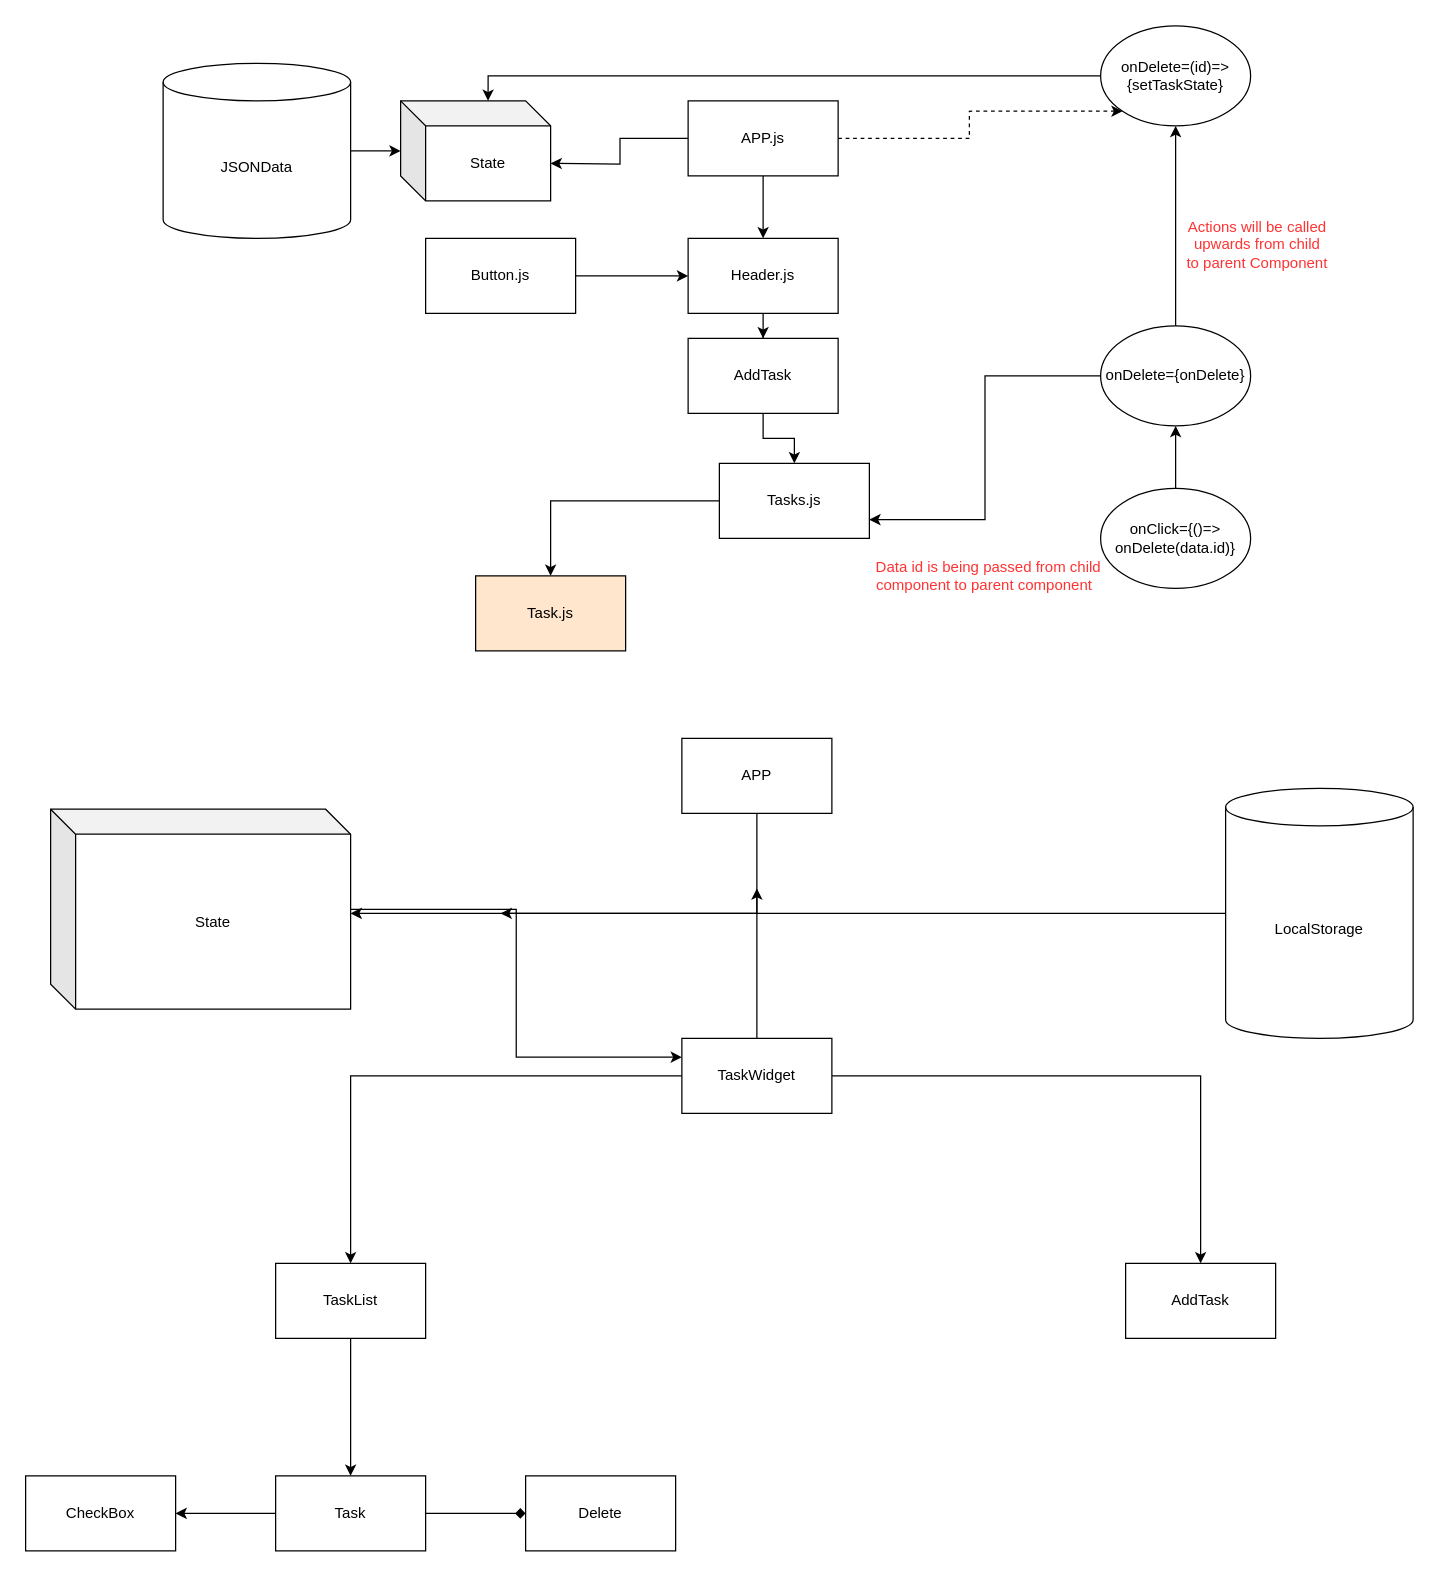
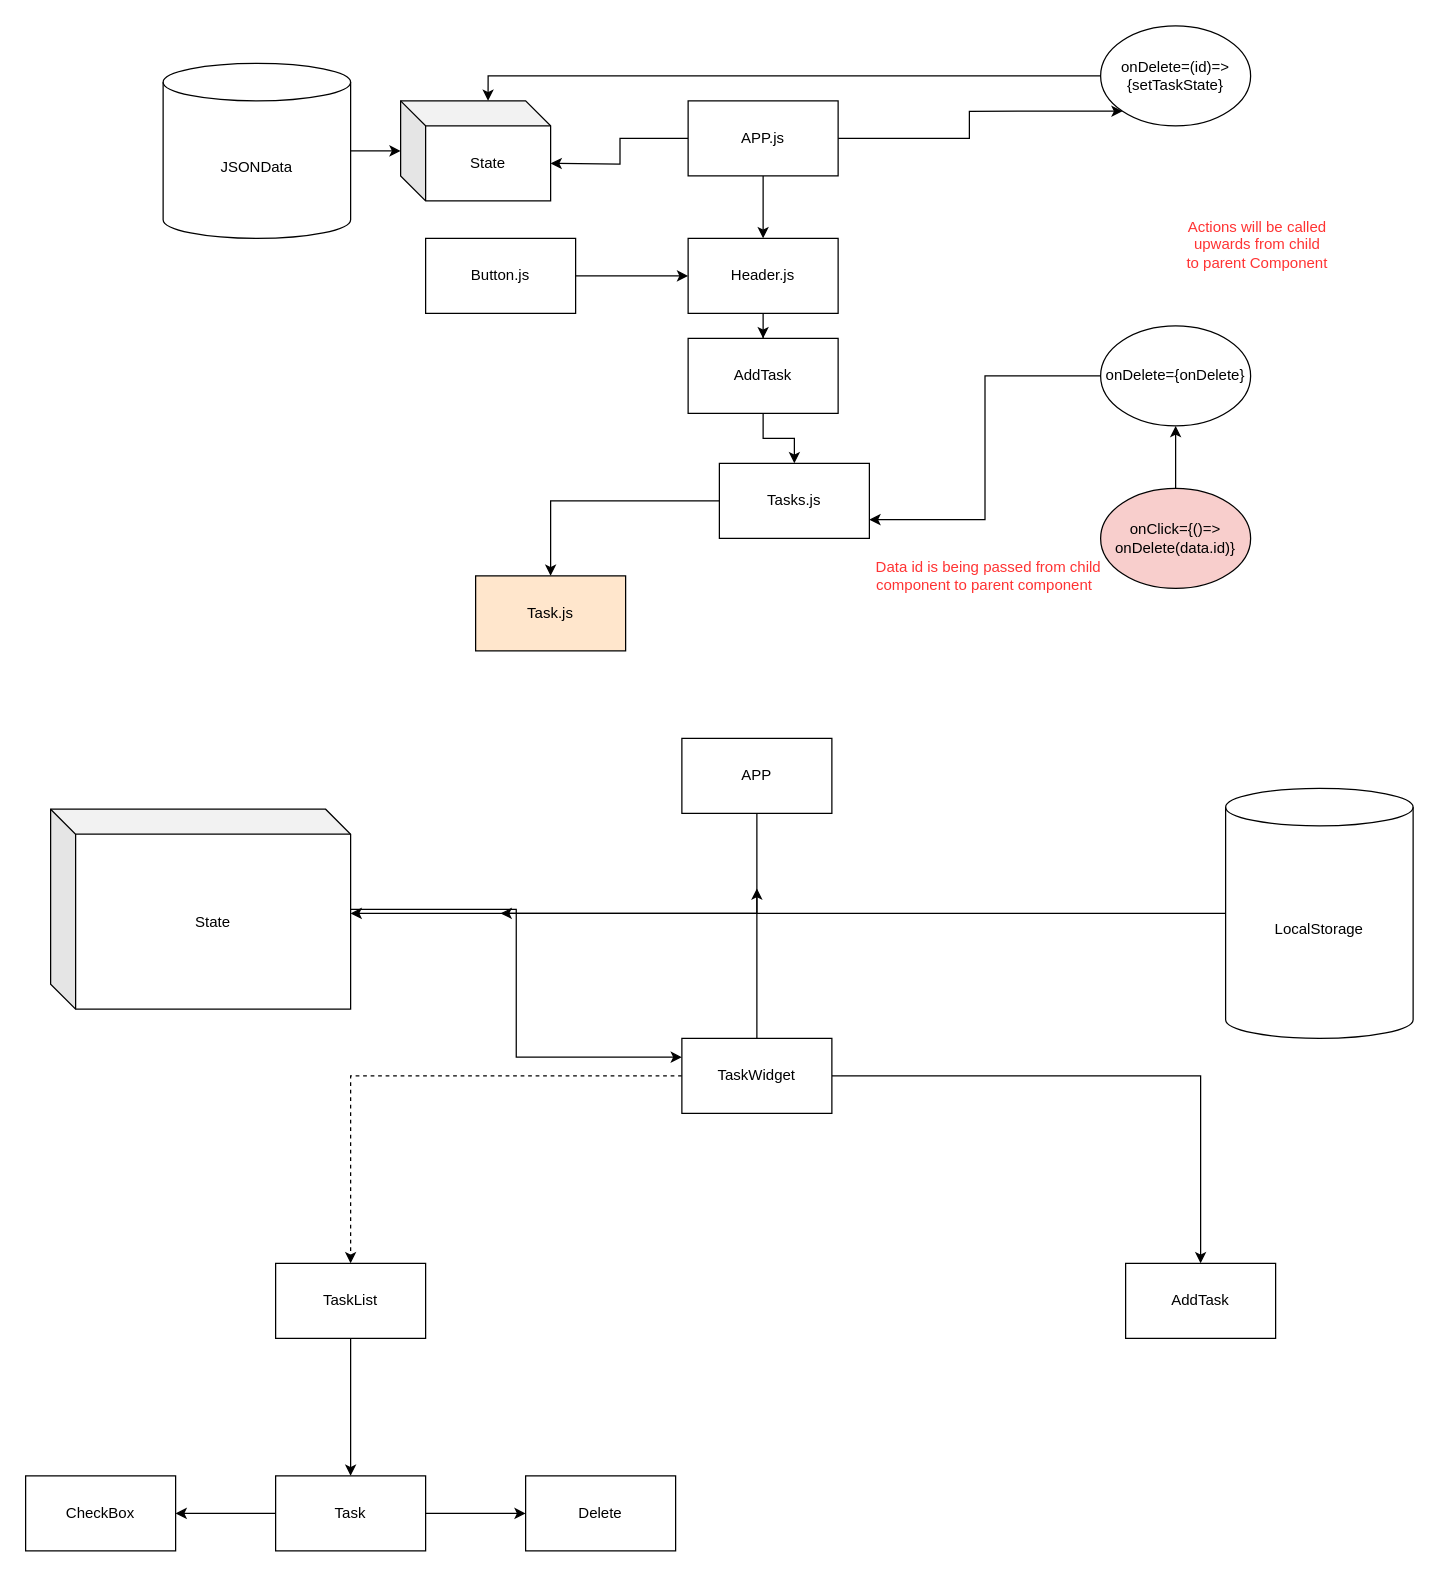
edge "APP.js" -> "onDelete=(id)=>{setTaskState}": style dashed -> solid
edge "onDelete={onDelete}" -> "onDelete=(id)=>{setTaskState}": removed
node "onClick={()=> onDelete(data.id)}": fillcolor #ffffff -> #f8cecc
edge "TaskWidget" -> "TaskList": style solid -> dashed
edge "Task" -> "Delete": arrowhead diamond -> classic
